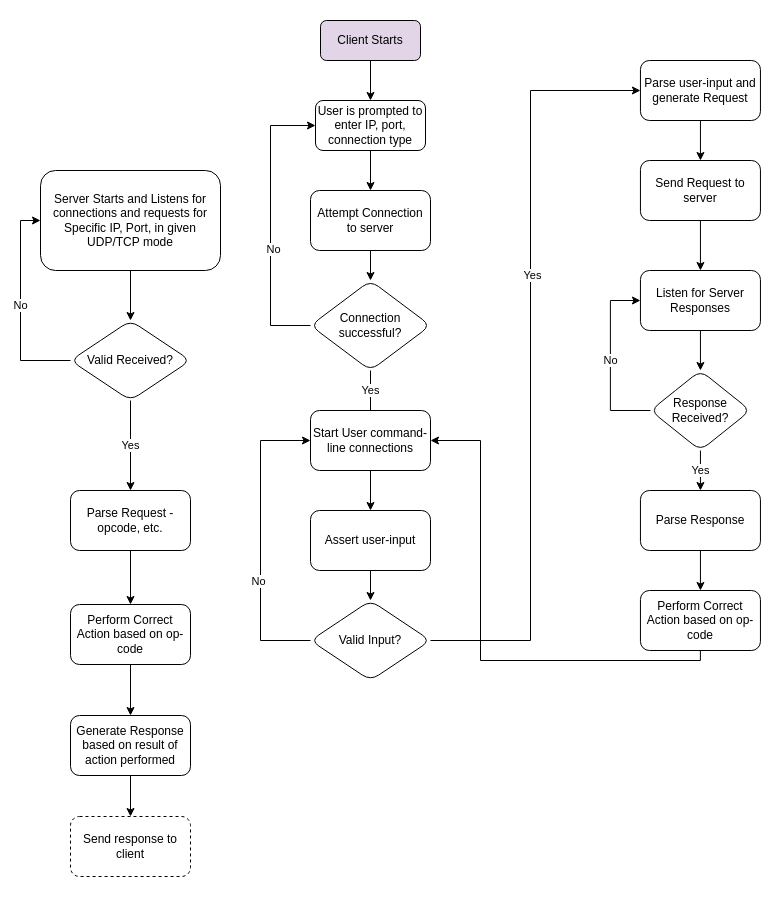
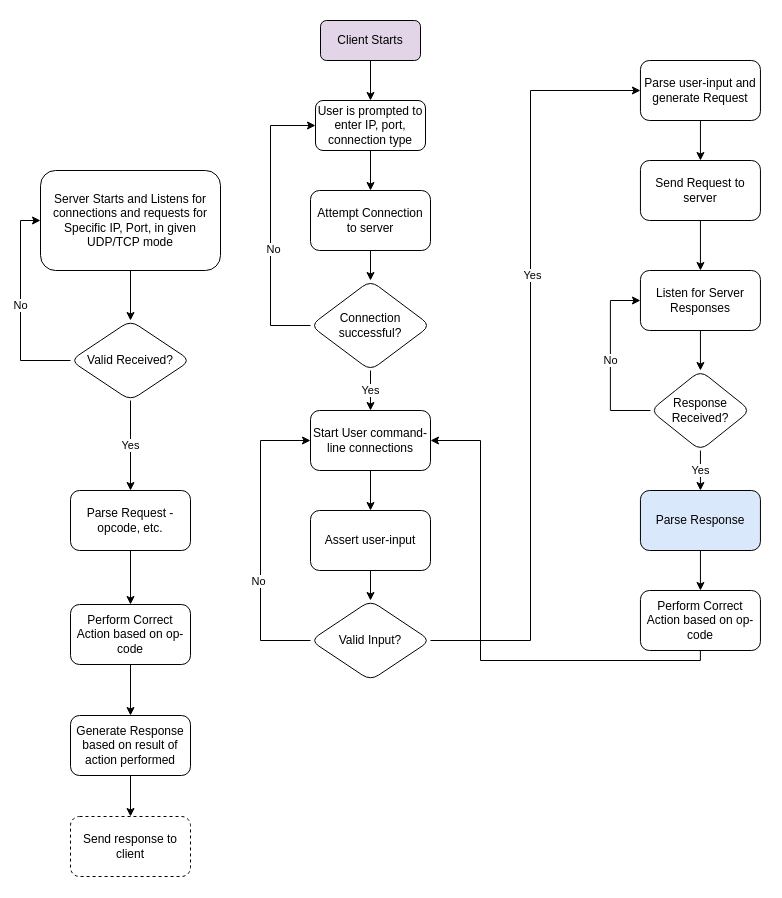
edge "Connection successful?" -- "Start User command-line connections": arrowhead none -> classic
node "Parse Response": fillcolor #ffffff -> #dae8fc
